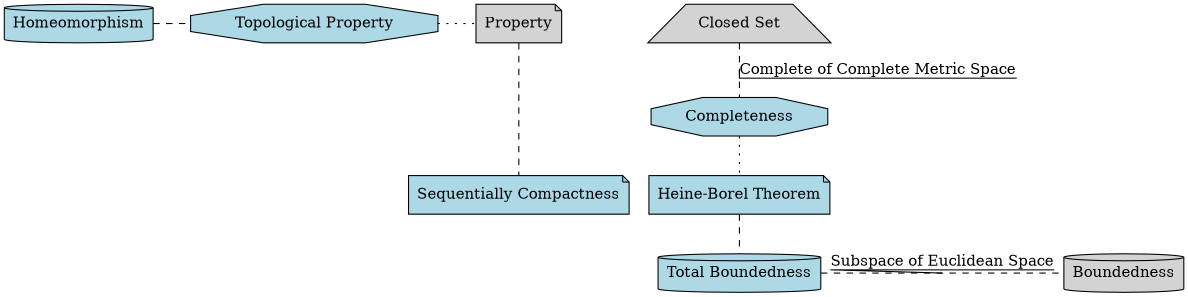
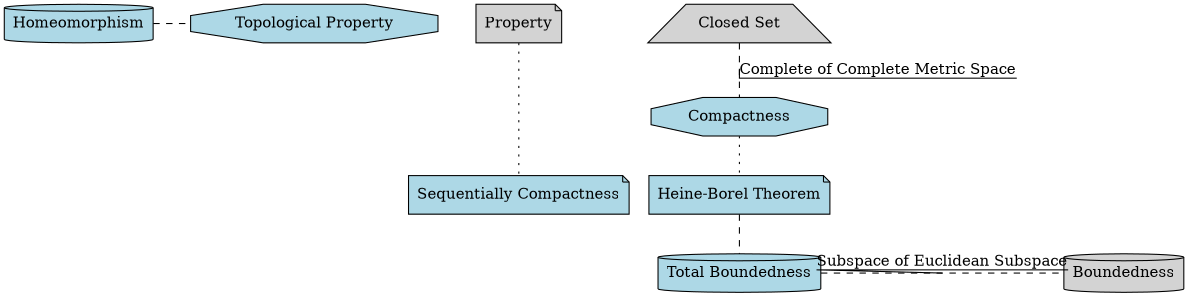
edge "Topological Property" -- "Property": removed
edge "Property" -- "Sequentially Compactness": style dashed -> dotted
node "Completeness": label "Completeness" -> "Compactness"
edge "Total Boundedness" -- "Boundedness": label "Subspace of Euclidean Space" -> "Subspace of Euclidean Subspace"
